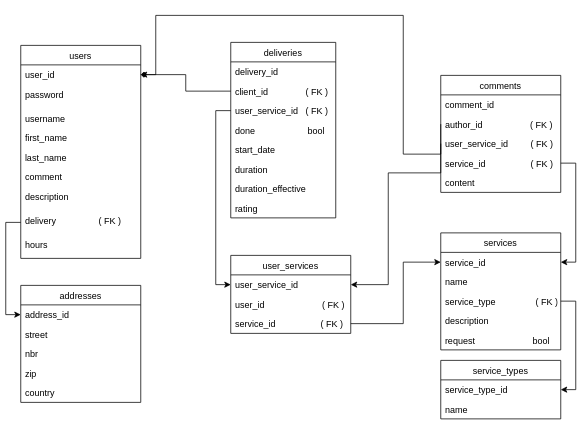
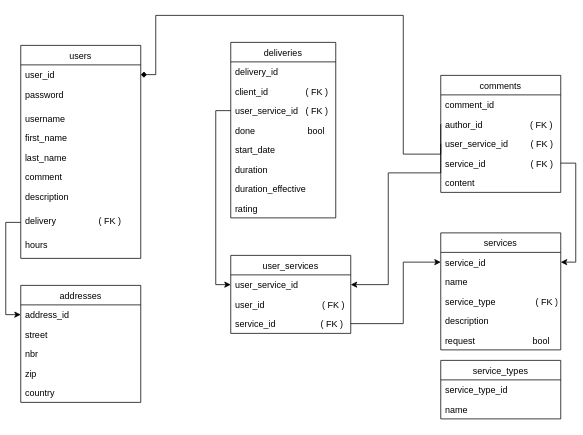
edge "client_id ( FK )" -> "user_id": removed
edge "service_type ( FK )" -> "service_type_id": removed
